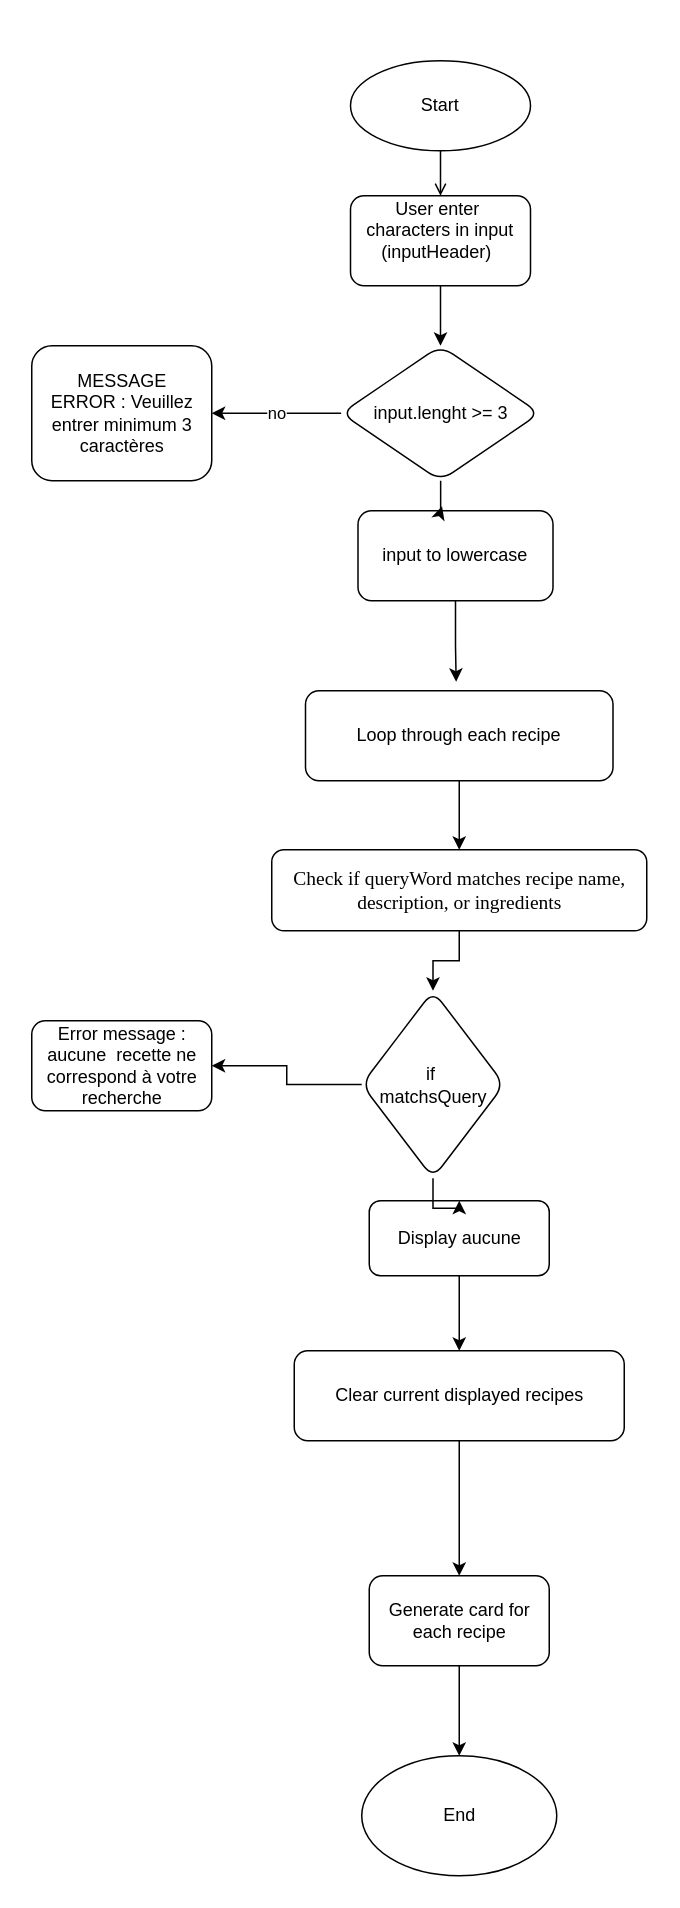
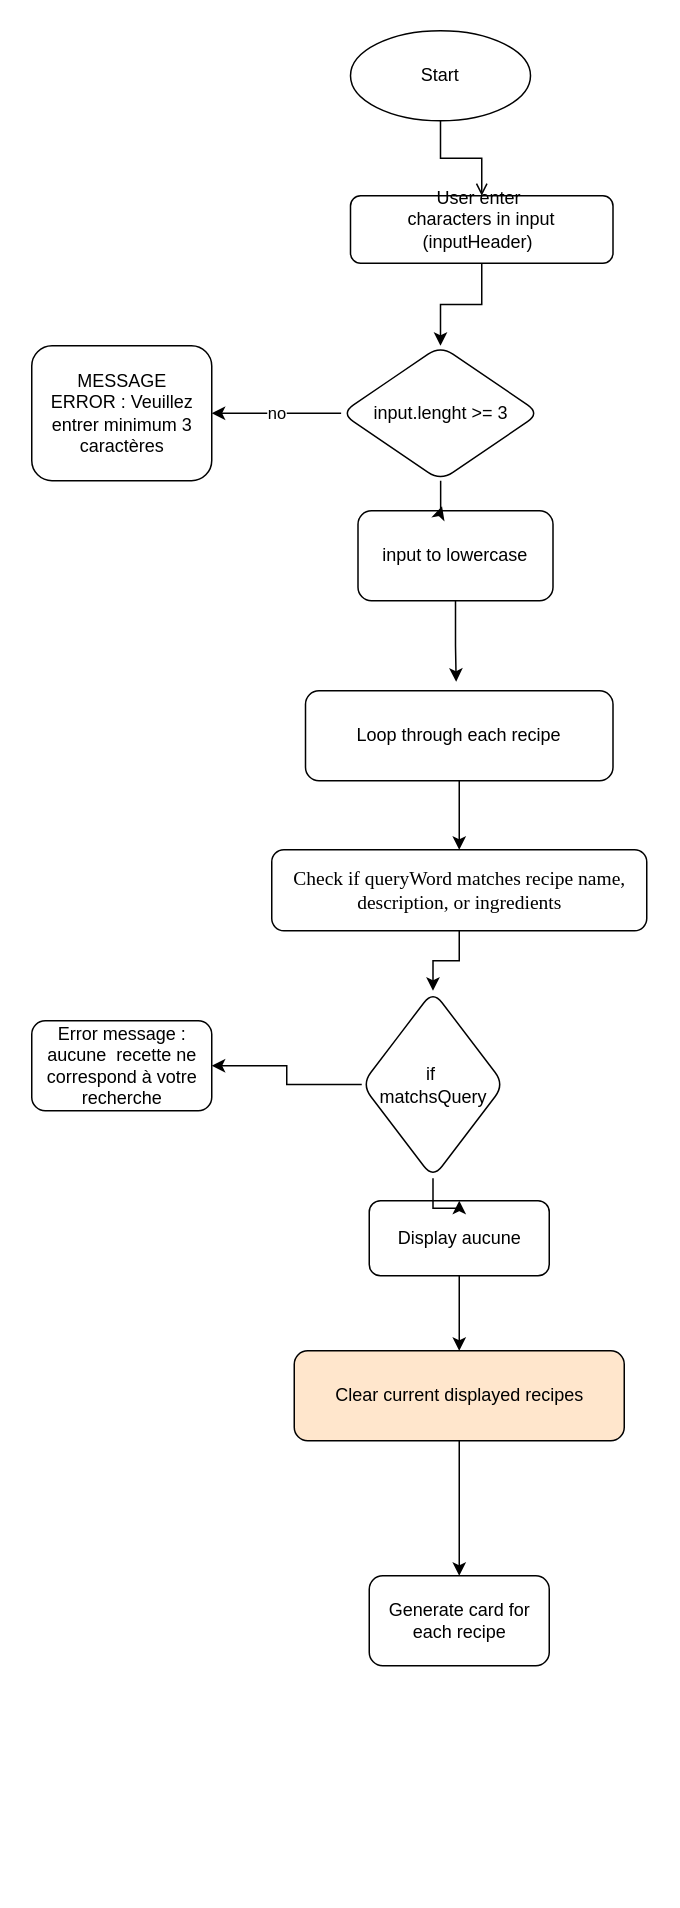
node "Start": moved (440, 106) -> (440, 76)
node "User enter characters in input (inputHeader)": size 180x90 -> 263x68
node "Clear current displayed recipes": fillcolor #ffffff -> #ffe6cc
edge "Generate card for each recipe" -> "End": removed
node "End": removed
